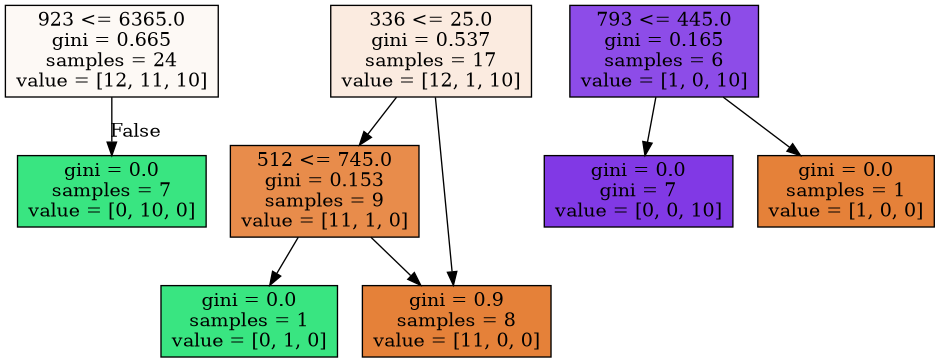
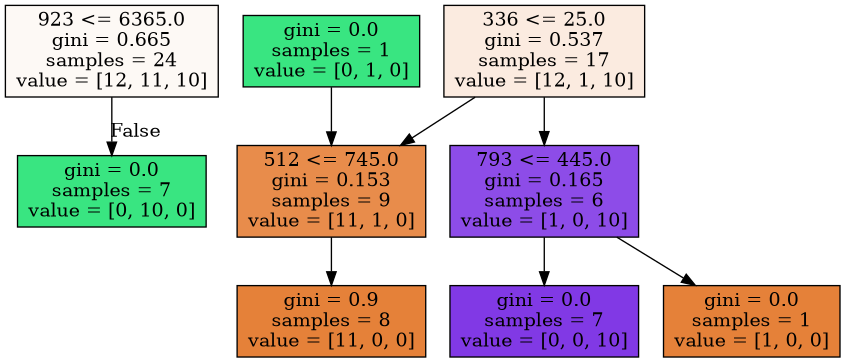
edge "336 <= 25.0 gini = 0.537 samples = 17 value = [12, 1, 10]" -> "gini = 0.9 samples = 8 value = [11, 0, 0]": now "336 <= 25.0 gini = 0.537 samples = 17 value = [12, 1, 10]" -> "793 <= 445.0 gini = 0.165 samples = 6 value = [1, 0, 10]"
node "gini = 0.0 gini = 7 value = [0, 0, 10]": label "gini = 0.0 gini = 7 value = [0, 0, 10]" -> "gini = 0.0 samples = 7 value = [0, 0, 10]"
edge "512 <= 745.0 gini = 0.153 samples = 9 value = [11, 1, 0]" -> "gini = 0.0 samples = 1 value = [0, 1, 0]": reversed
